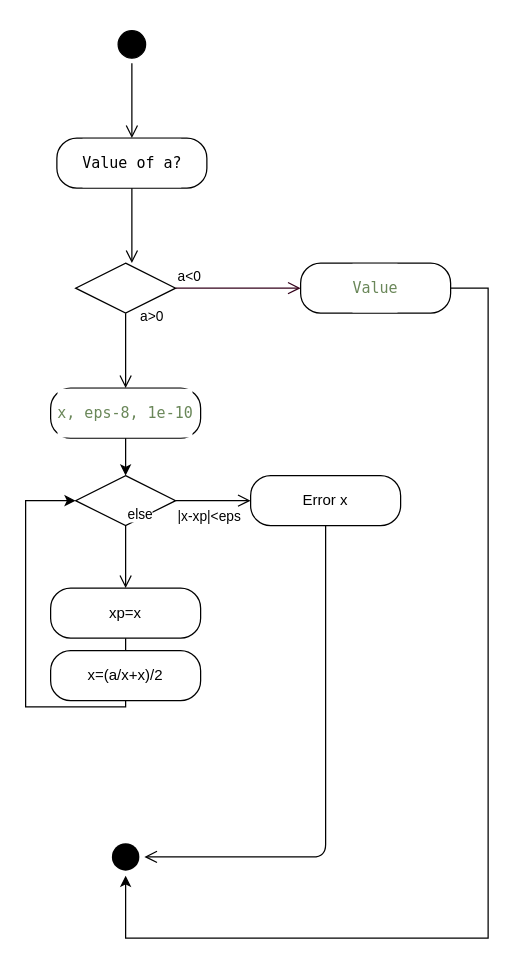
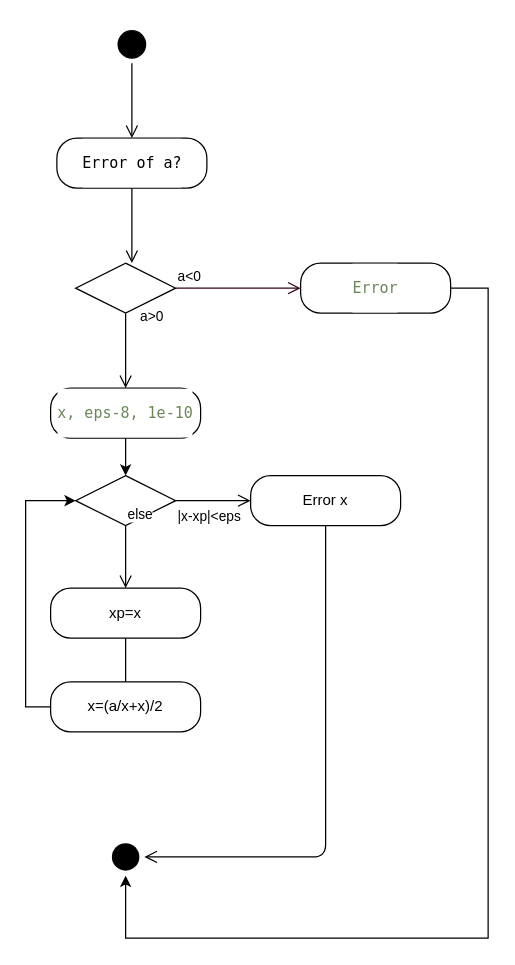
node "Value of a?": label "Value of a?" -> "Error of a?"
node "Value": label "Value" -> "Error"
node "x=(a/x+x)/2": moved (126, 676) -> (126, 707)
